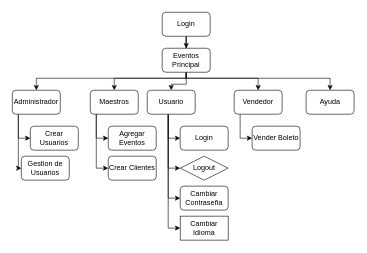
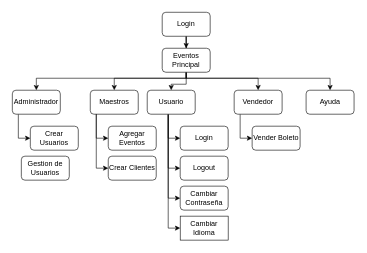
edge "Administrador" -> "Gestion de Usuarios": removed
node "Logout": shape diamond -> rounded rectangle
